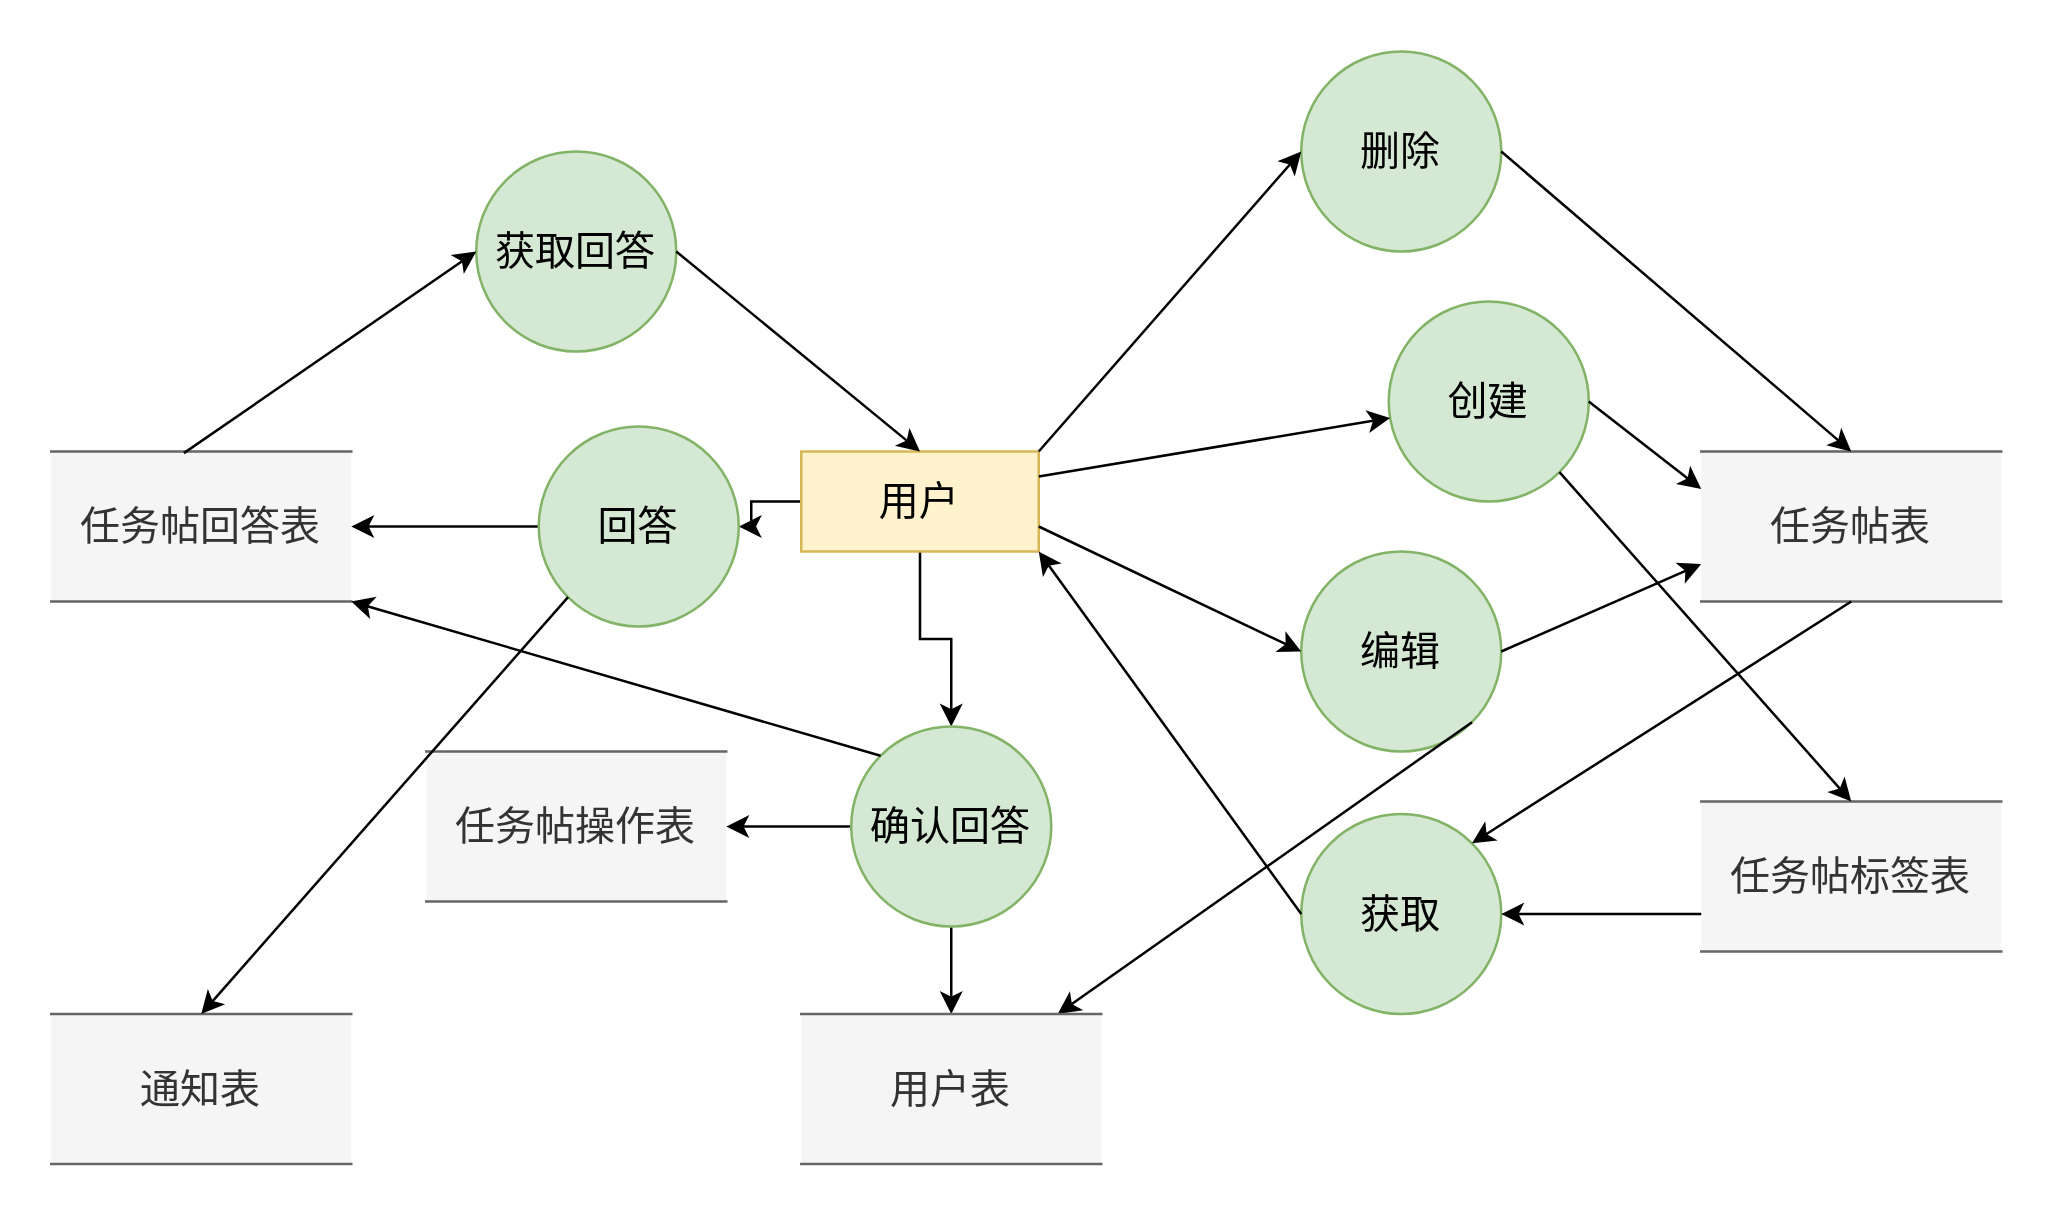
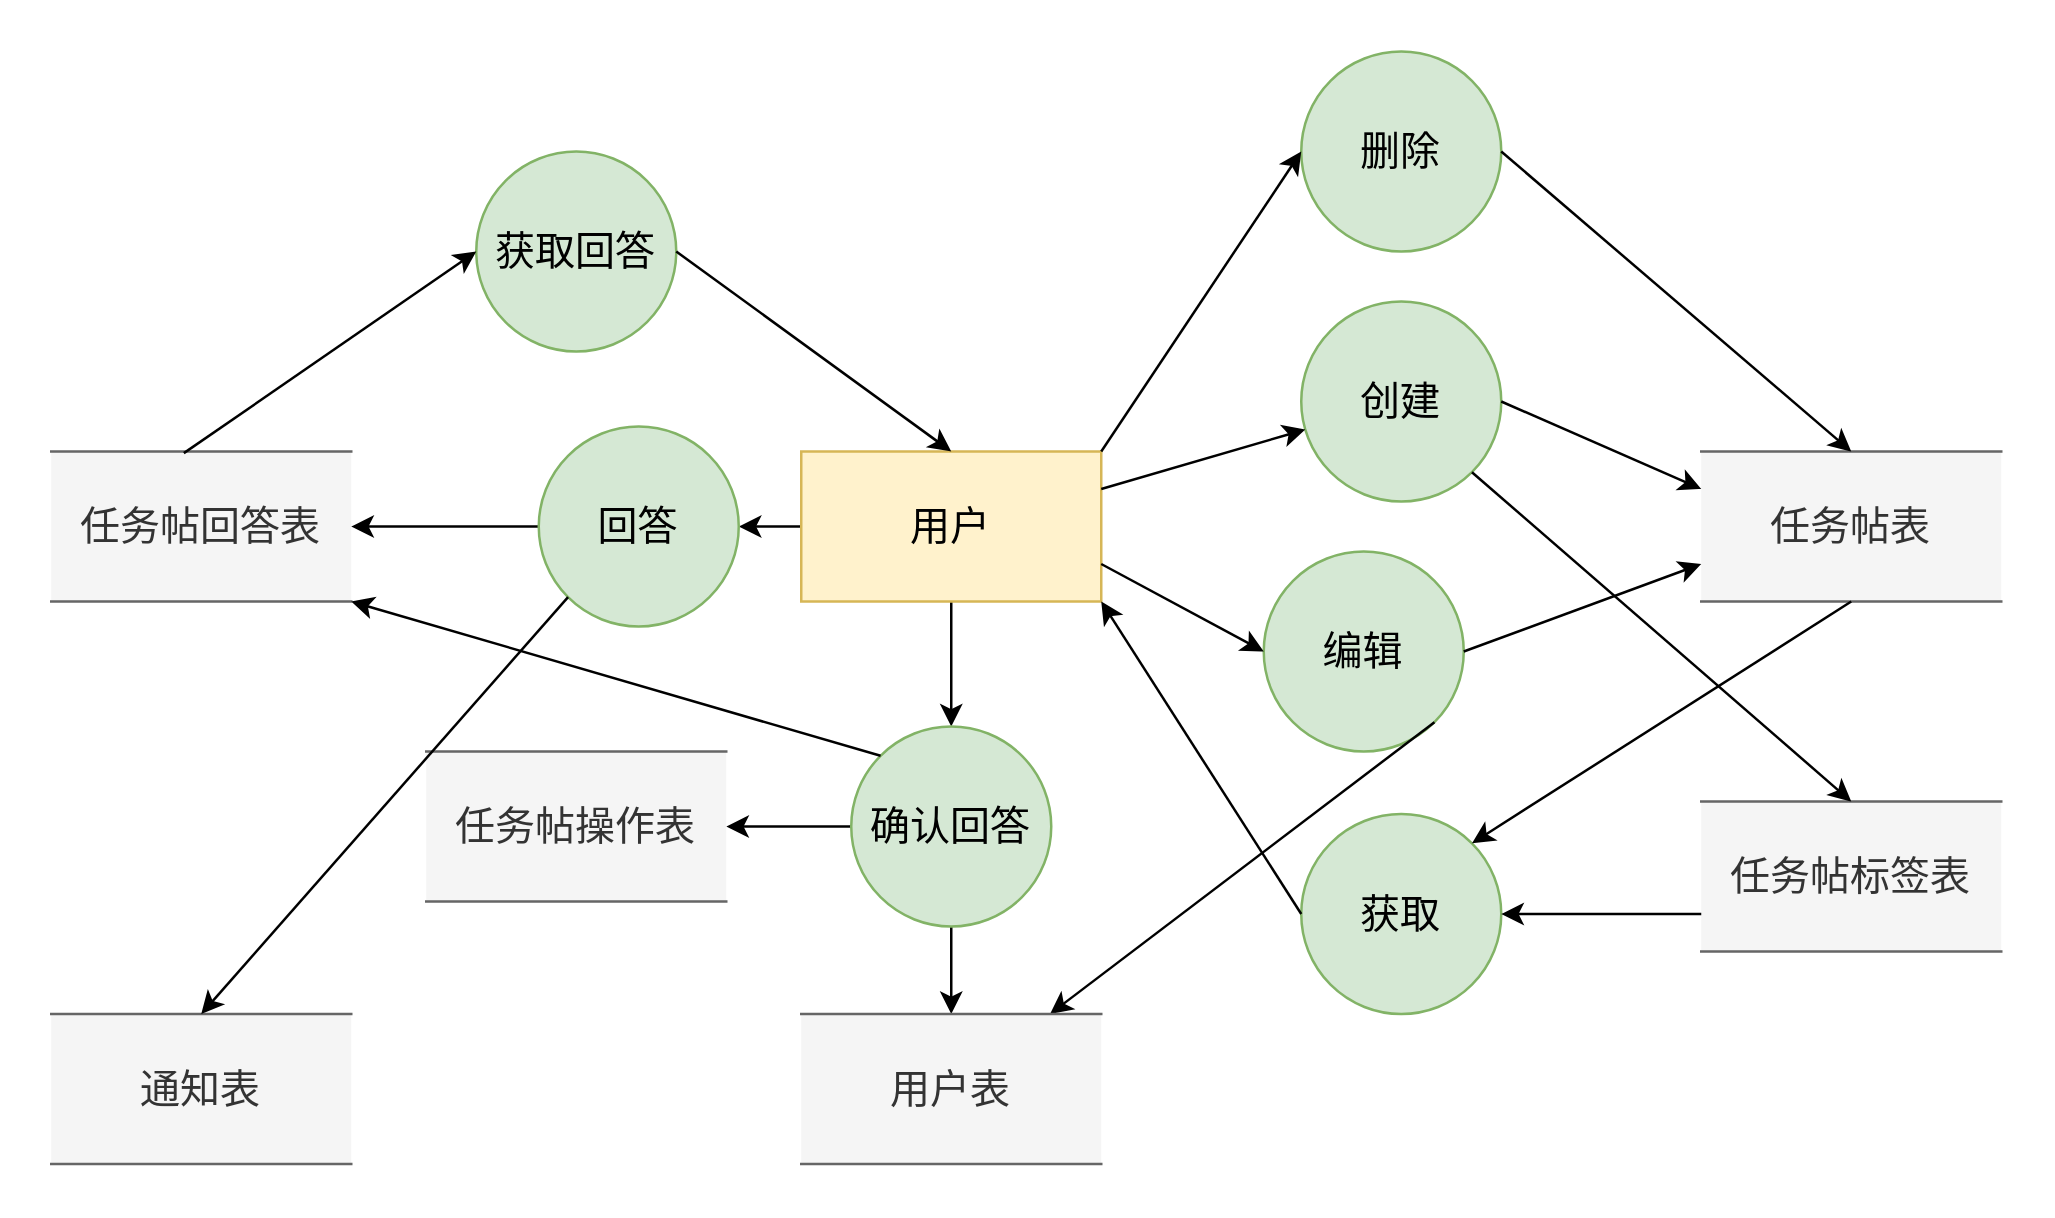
node "创建": moved (1489, 401) -> (1401, 401)
node "用户": size 238x100 -> 300x150
node "编辑": moved (1401, 651) -> (1364, 651)
